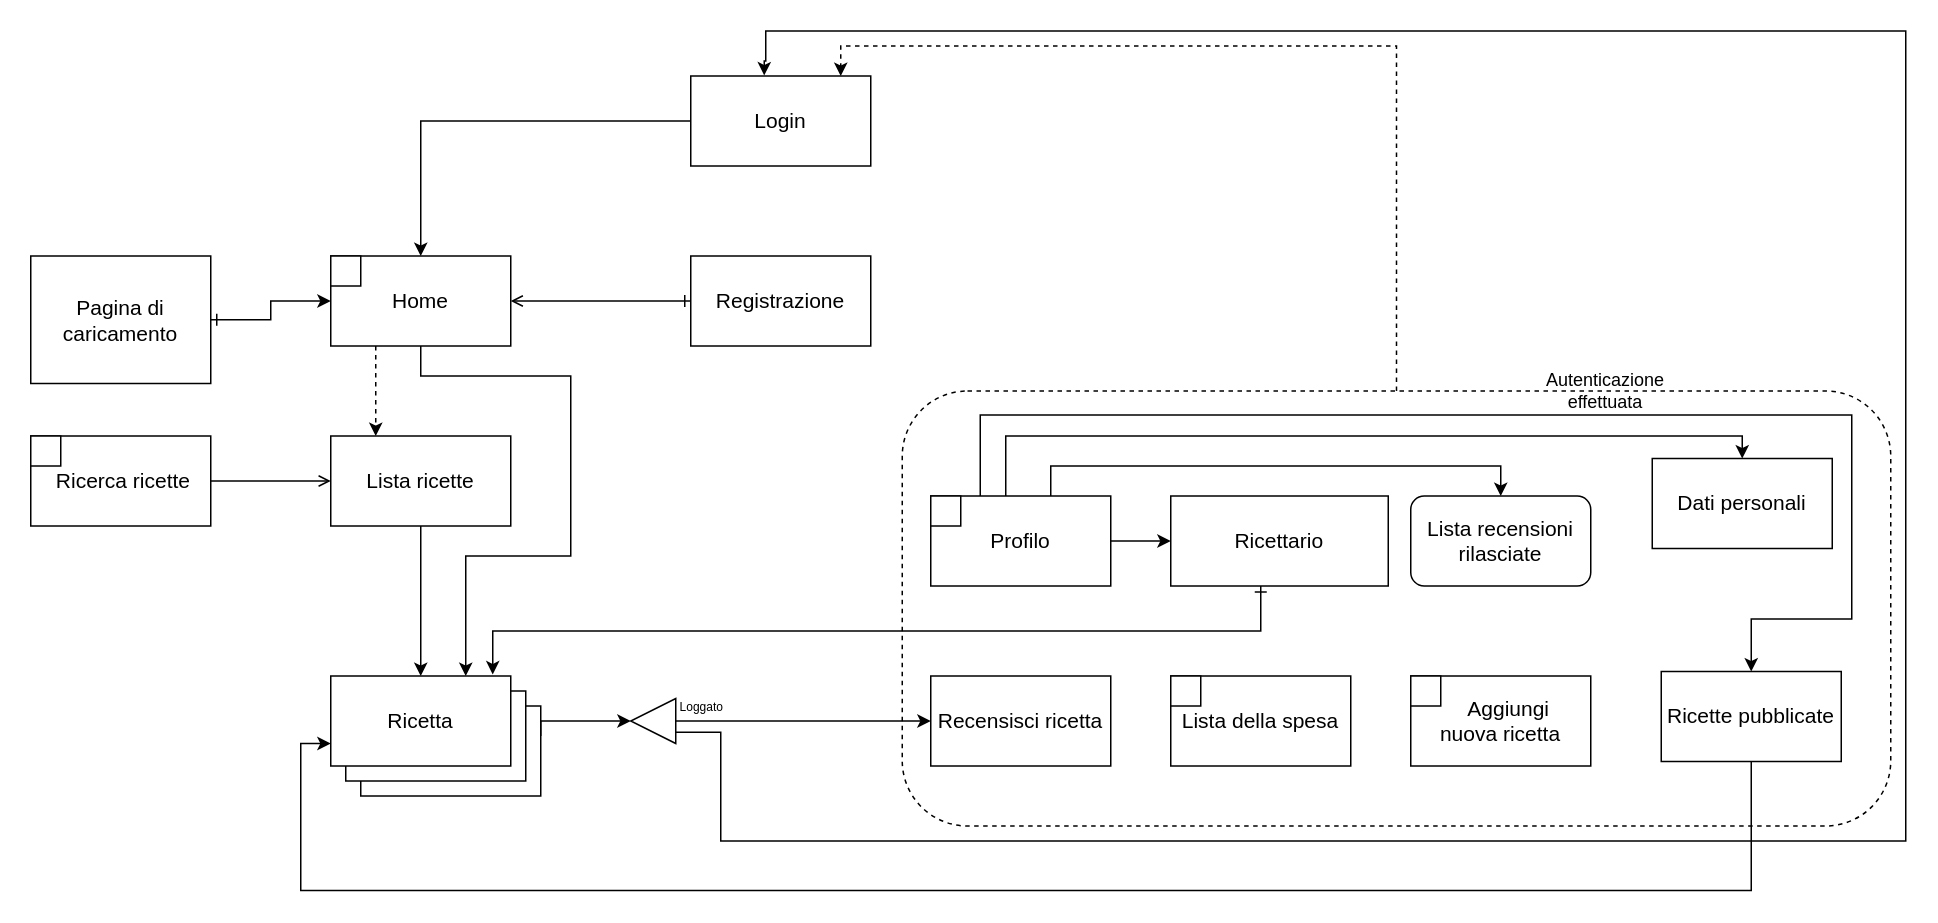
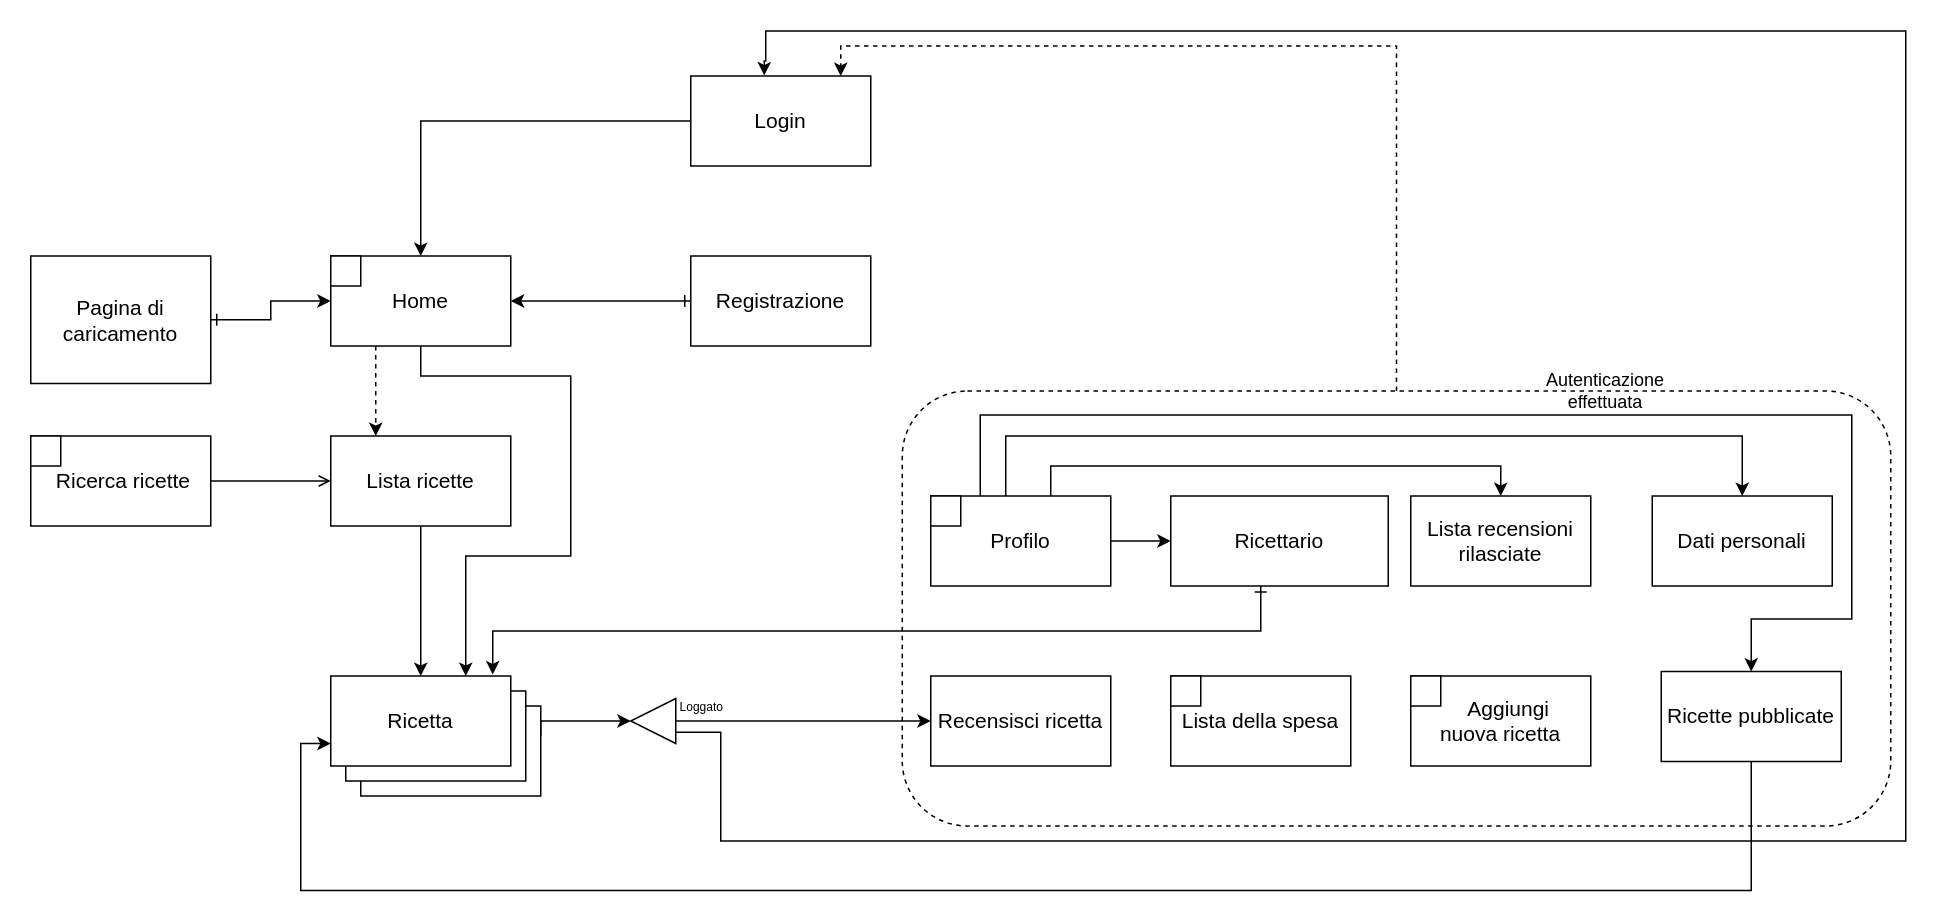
edge "Home" -- "Registrazione": arrowhead open -> classic
node "Dati personali": moved (1742, 503) -> (1742, 541)
node "Lista recensioni rilasciate": shape rounded rectangle -> rectangle
